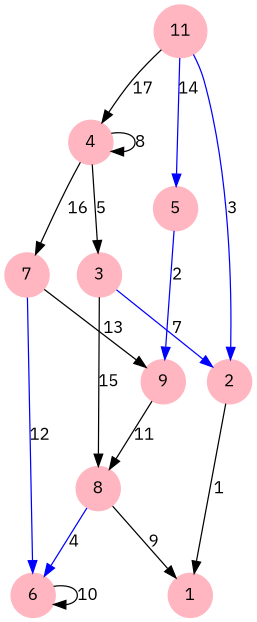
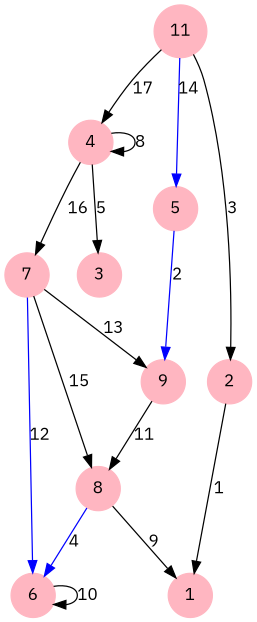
edge "11" -> "2": color blue -> black
edge "3" -> "2": removed, label "7"
edge "3" -> "8": now "7" -> "8"
